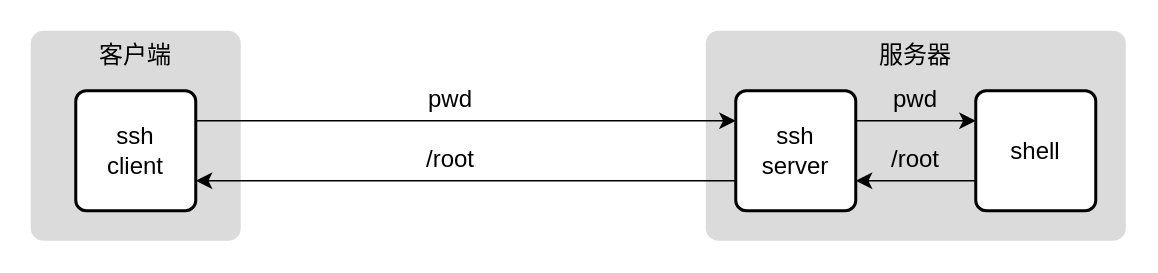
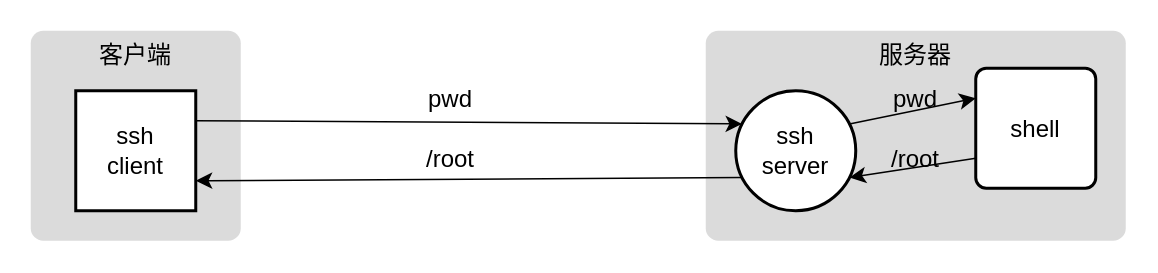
node "ssh client": shape rounded rectangle -> rectangle
node "ssh server": shape rounded rectangle -> ellipse
node "shell": moved (1036, 151) -> (1036, 128)
